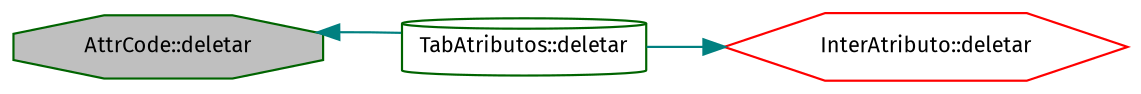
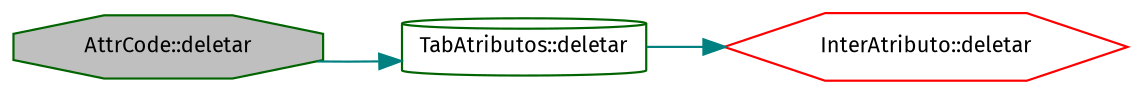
edge "TabAtributos::deletar" -> "AttrCode::deletar": reversed
